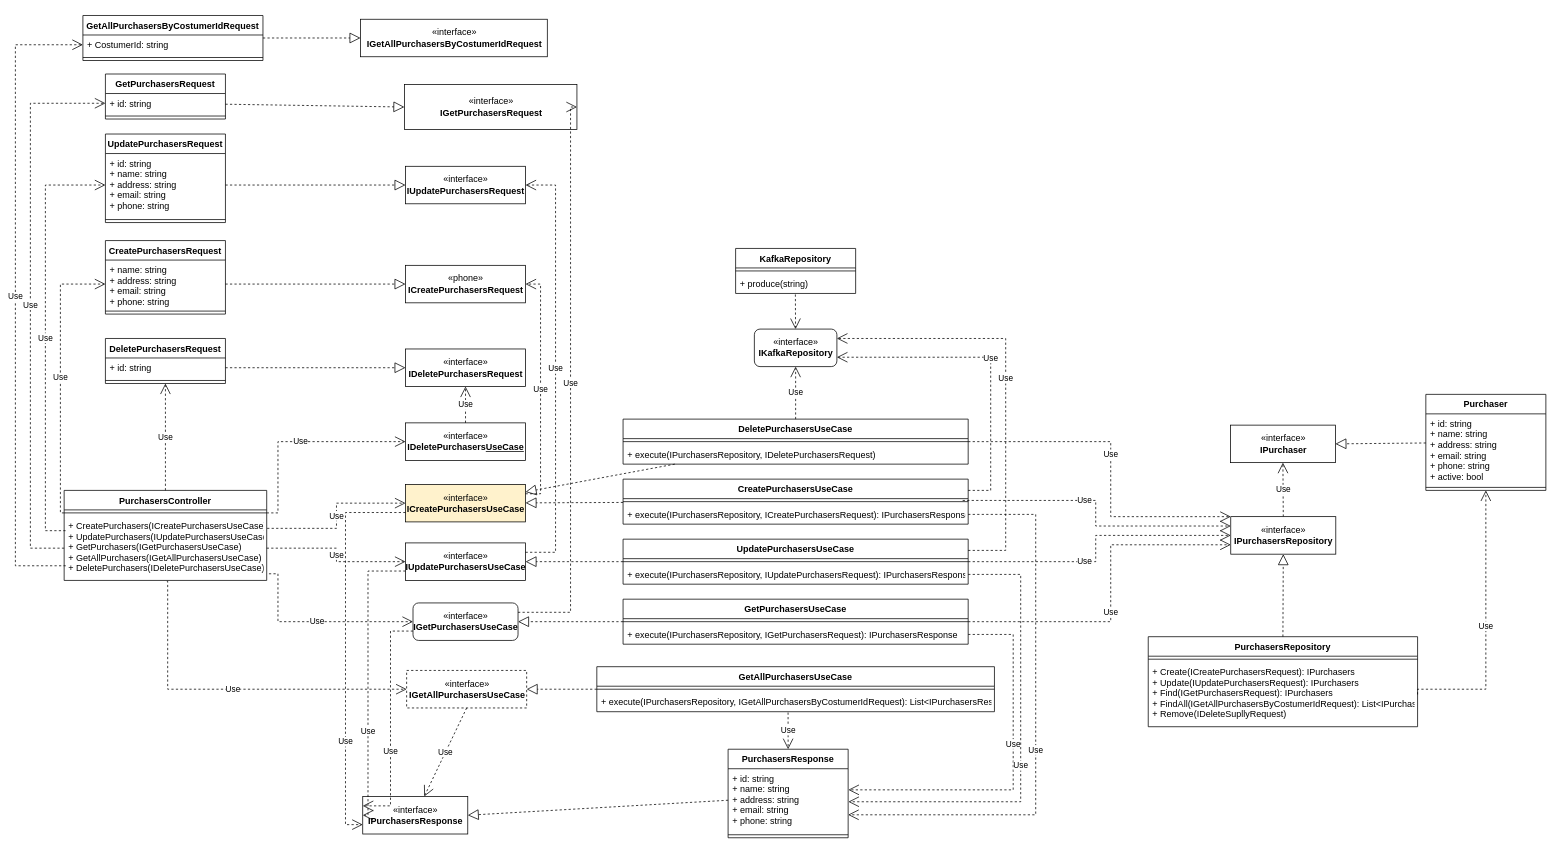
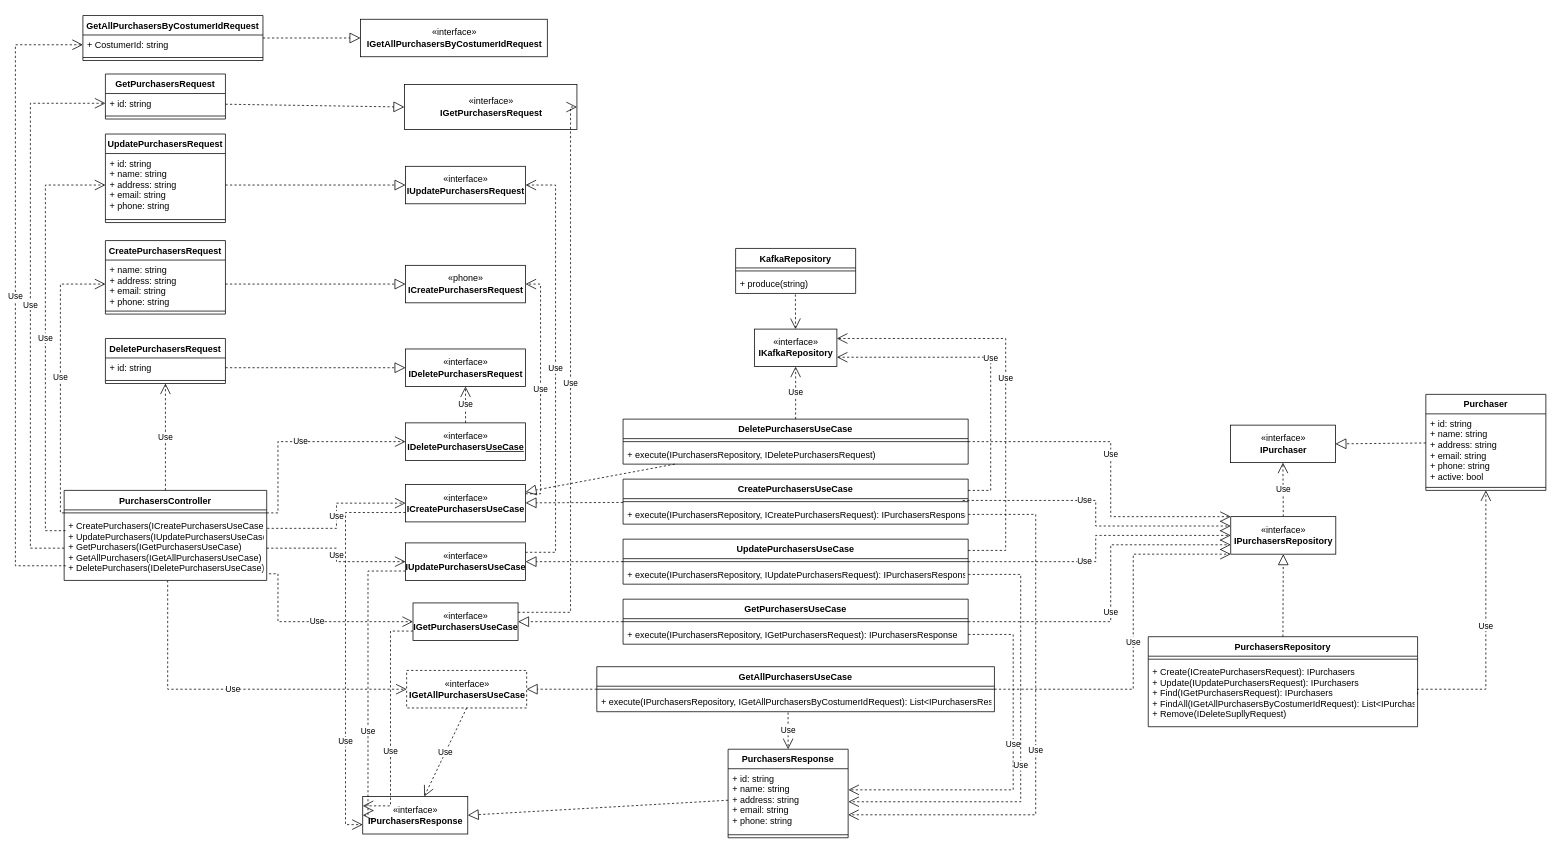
node "«interface» IKafkaRepository": shape rounded rectangle -> rectangle
node "«interface» ICreatePurchasersUseCase": fillcolor #fff2cc -> #ffffff
node "«interface» IGetPurchasersUseCase": shape rounded rectangle -> rectangle
edge "GetAllPurchasersUseCase" -> "«interface» IPurchasersRepository": added, label "Use"
